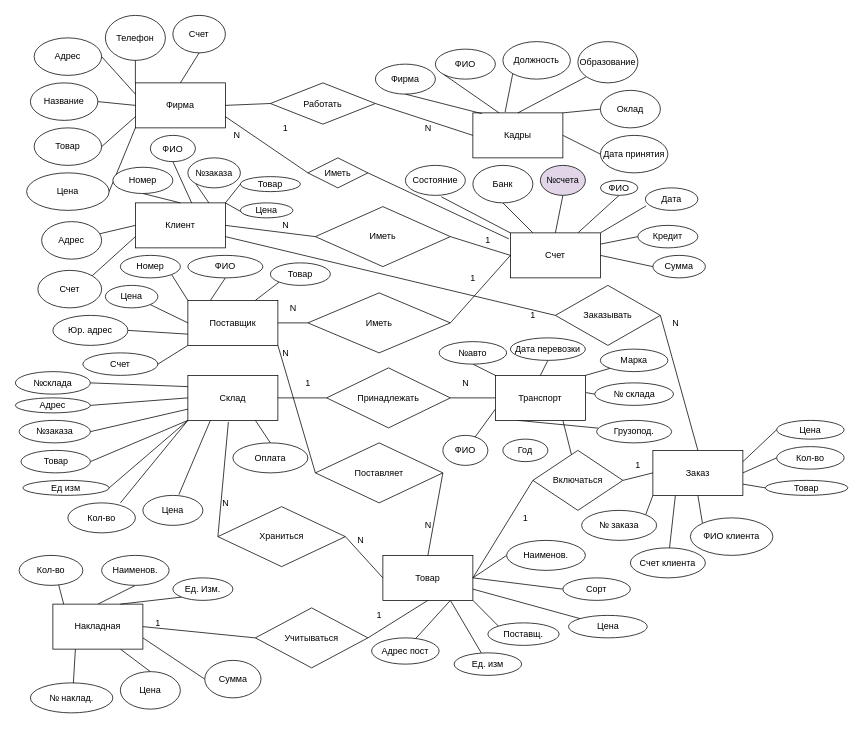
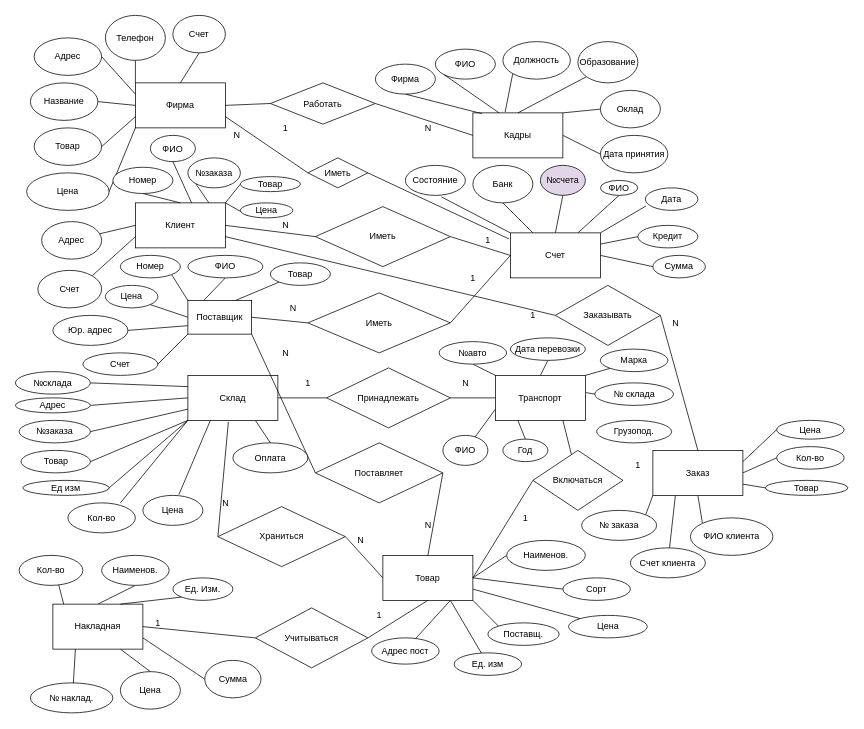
node "Поставщик": size 90x45 -> 64x34
edge "Транспорт" -- "Грузопод.": now "Транспорт" -- "Год"
edge "Заказ" -- "Включаться": removed
